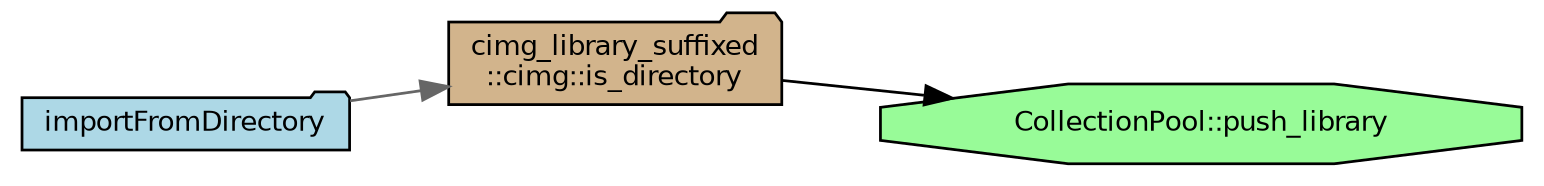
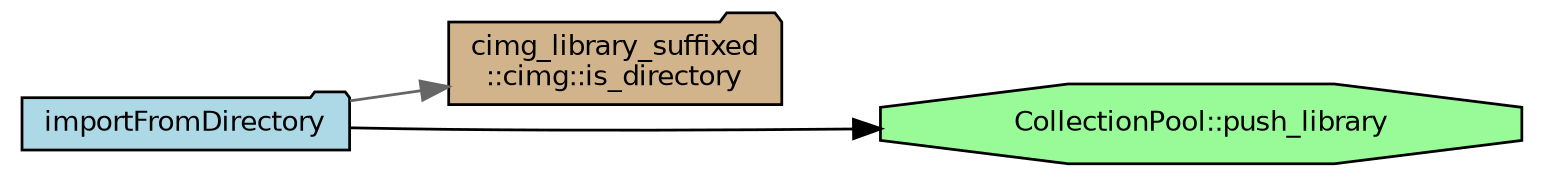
edge "cimg_library_suffixed ::cimg::is_directory" -> "CollectionPool::push_library": now "importFromDirectory" -> "CollectionPool::push_library"
